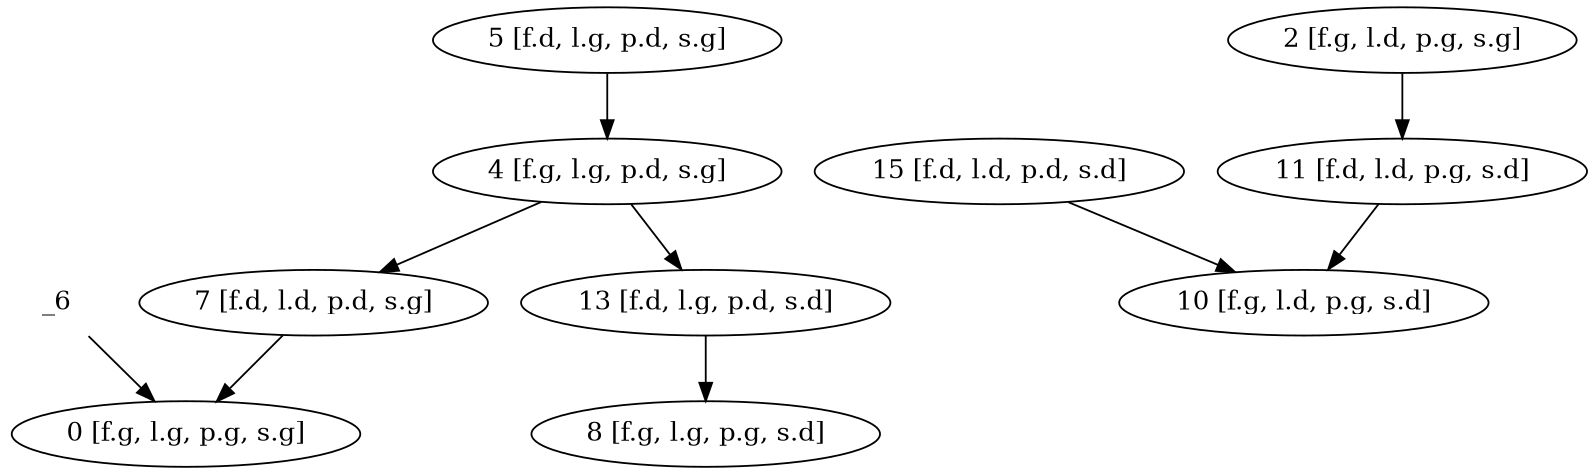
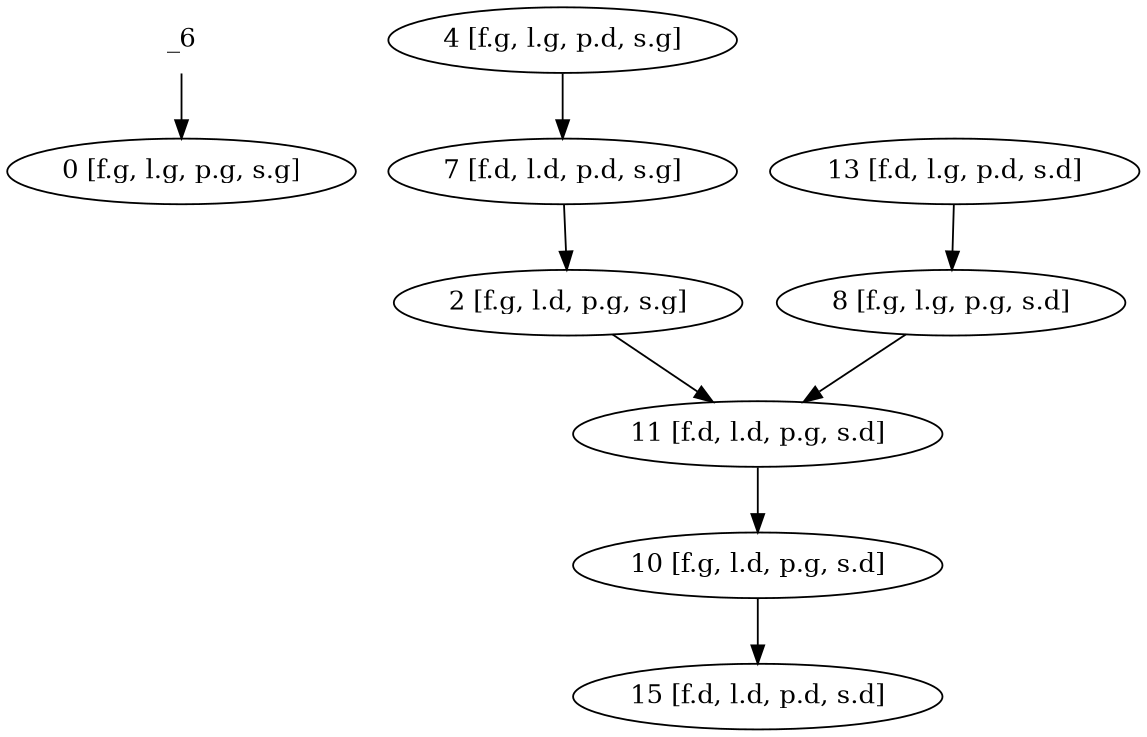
node "5 [f.d, l.g, p.d, s.g]": removed
edge "4 [f.g, l.g, p.d, s.g]" -> "13 [f.d, l.g, p.d, s.d]": removed
edge "15 [f.d, l.d, p.d, s.d]" -> "10 [f.g, l.d, p.g, s.d]": reversed
edge "7 [f.d, l.d, p.d, s.g]" -> "0 [f.g, l.g, p.g, s.g]": now "7 [f.d, l.d, p.d, s.g]" -> "2 [f.g, l.d, p.g, s.g]"
edge "8 [f.g, l.g, p.g, s.d]" -> "11 [f.d, l.d, p.g, s.d]": added
